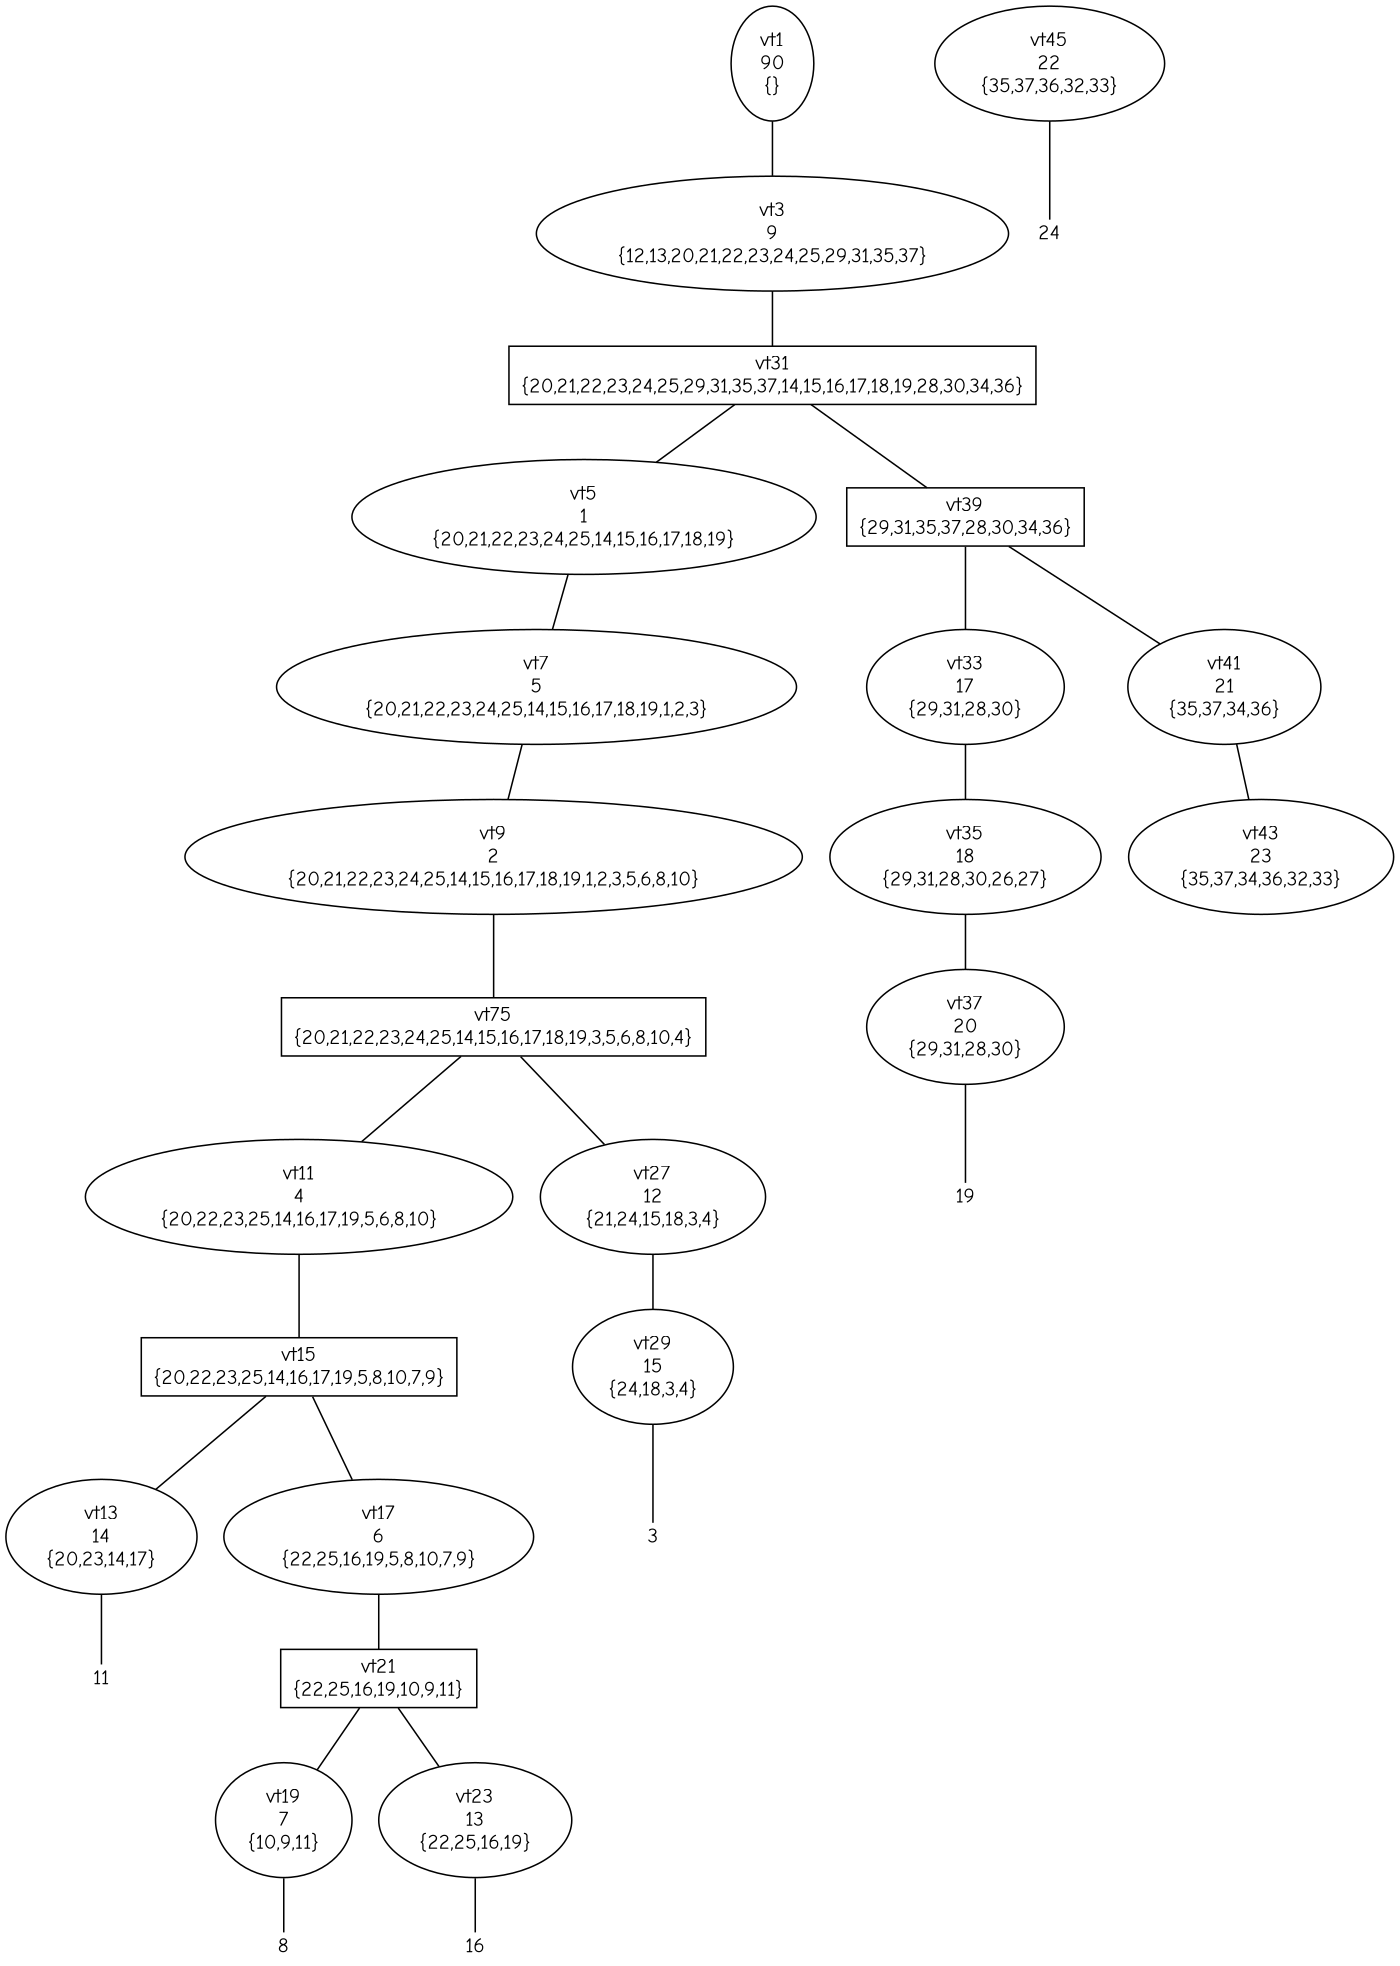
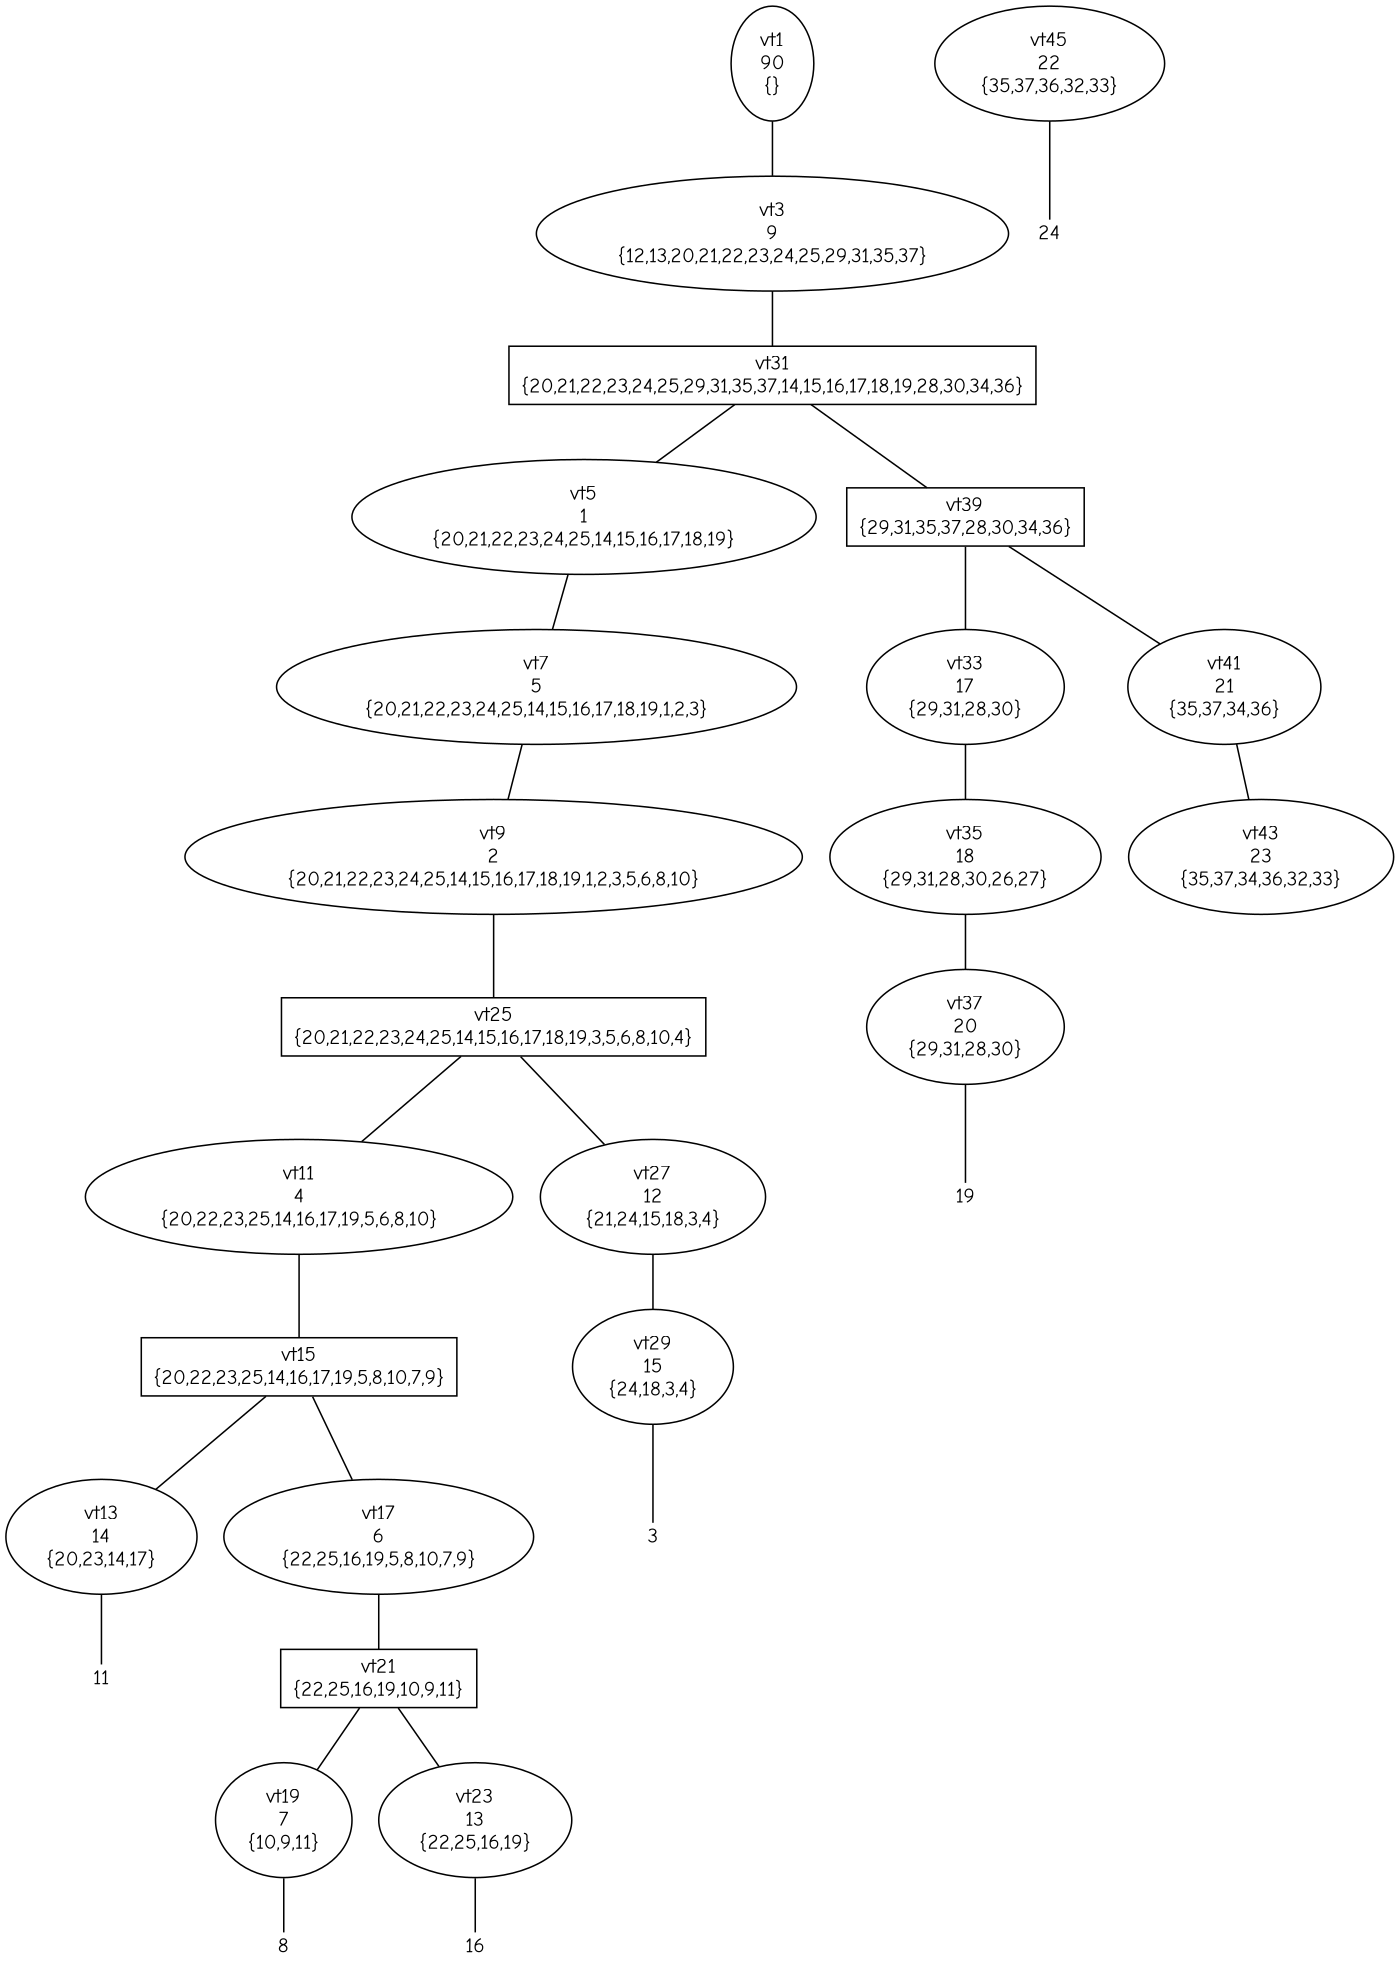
node "vt75 {20,21,22,23,24,25,14,15,16,17,18,19,3,5,6,8,10,4}": label "vt75 {20,21,22,23,24,25,14,15,16,17,18,19,3,5,6,8,10,4}" -> "vt25 {20,21,22,23,24,25,14,15,16,17,18,19,3,5,6,8,10,4}"
